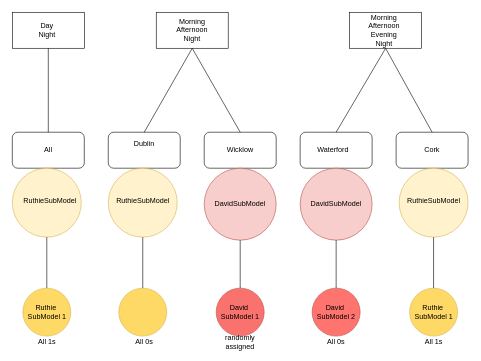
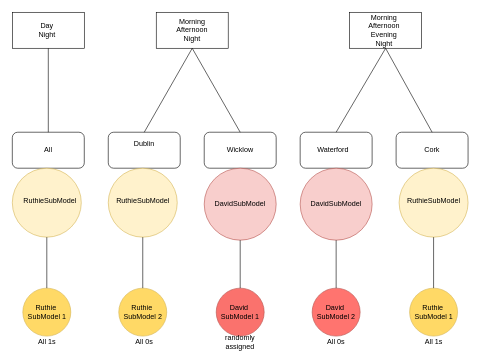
node "Ruthie SubModel 2": added
